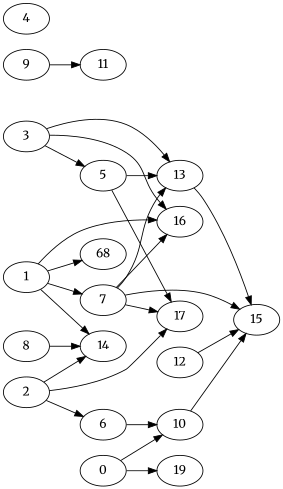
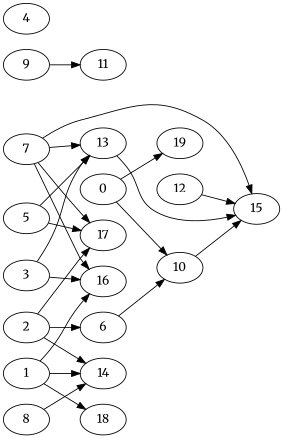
edge "3" -> "5": removed
node "68": label "68" -> "18"
edge "1" -> "7": removed
